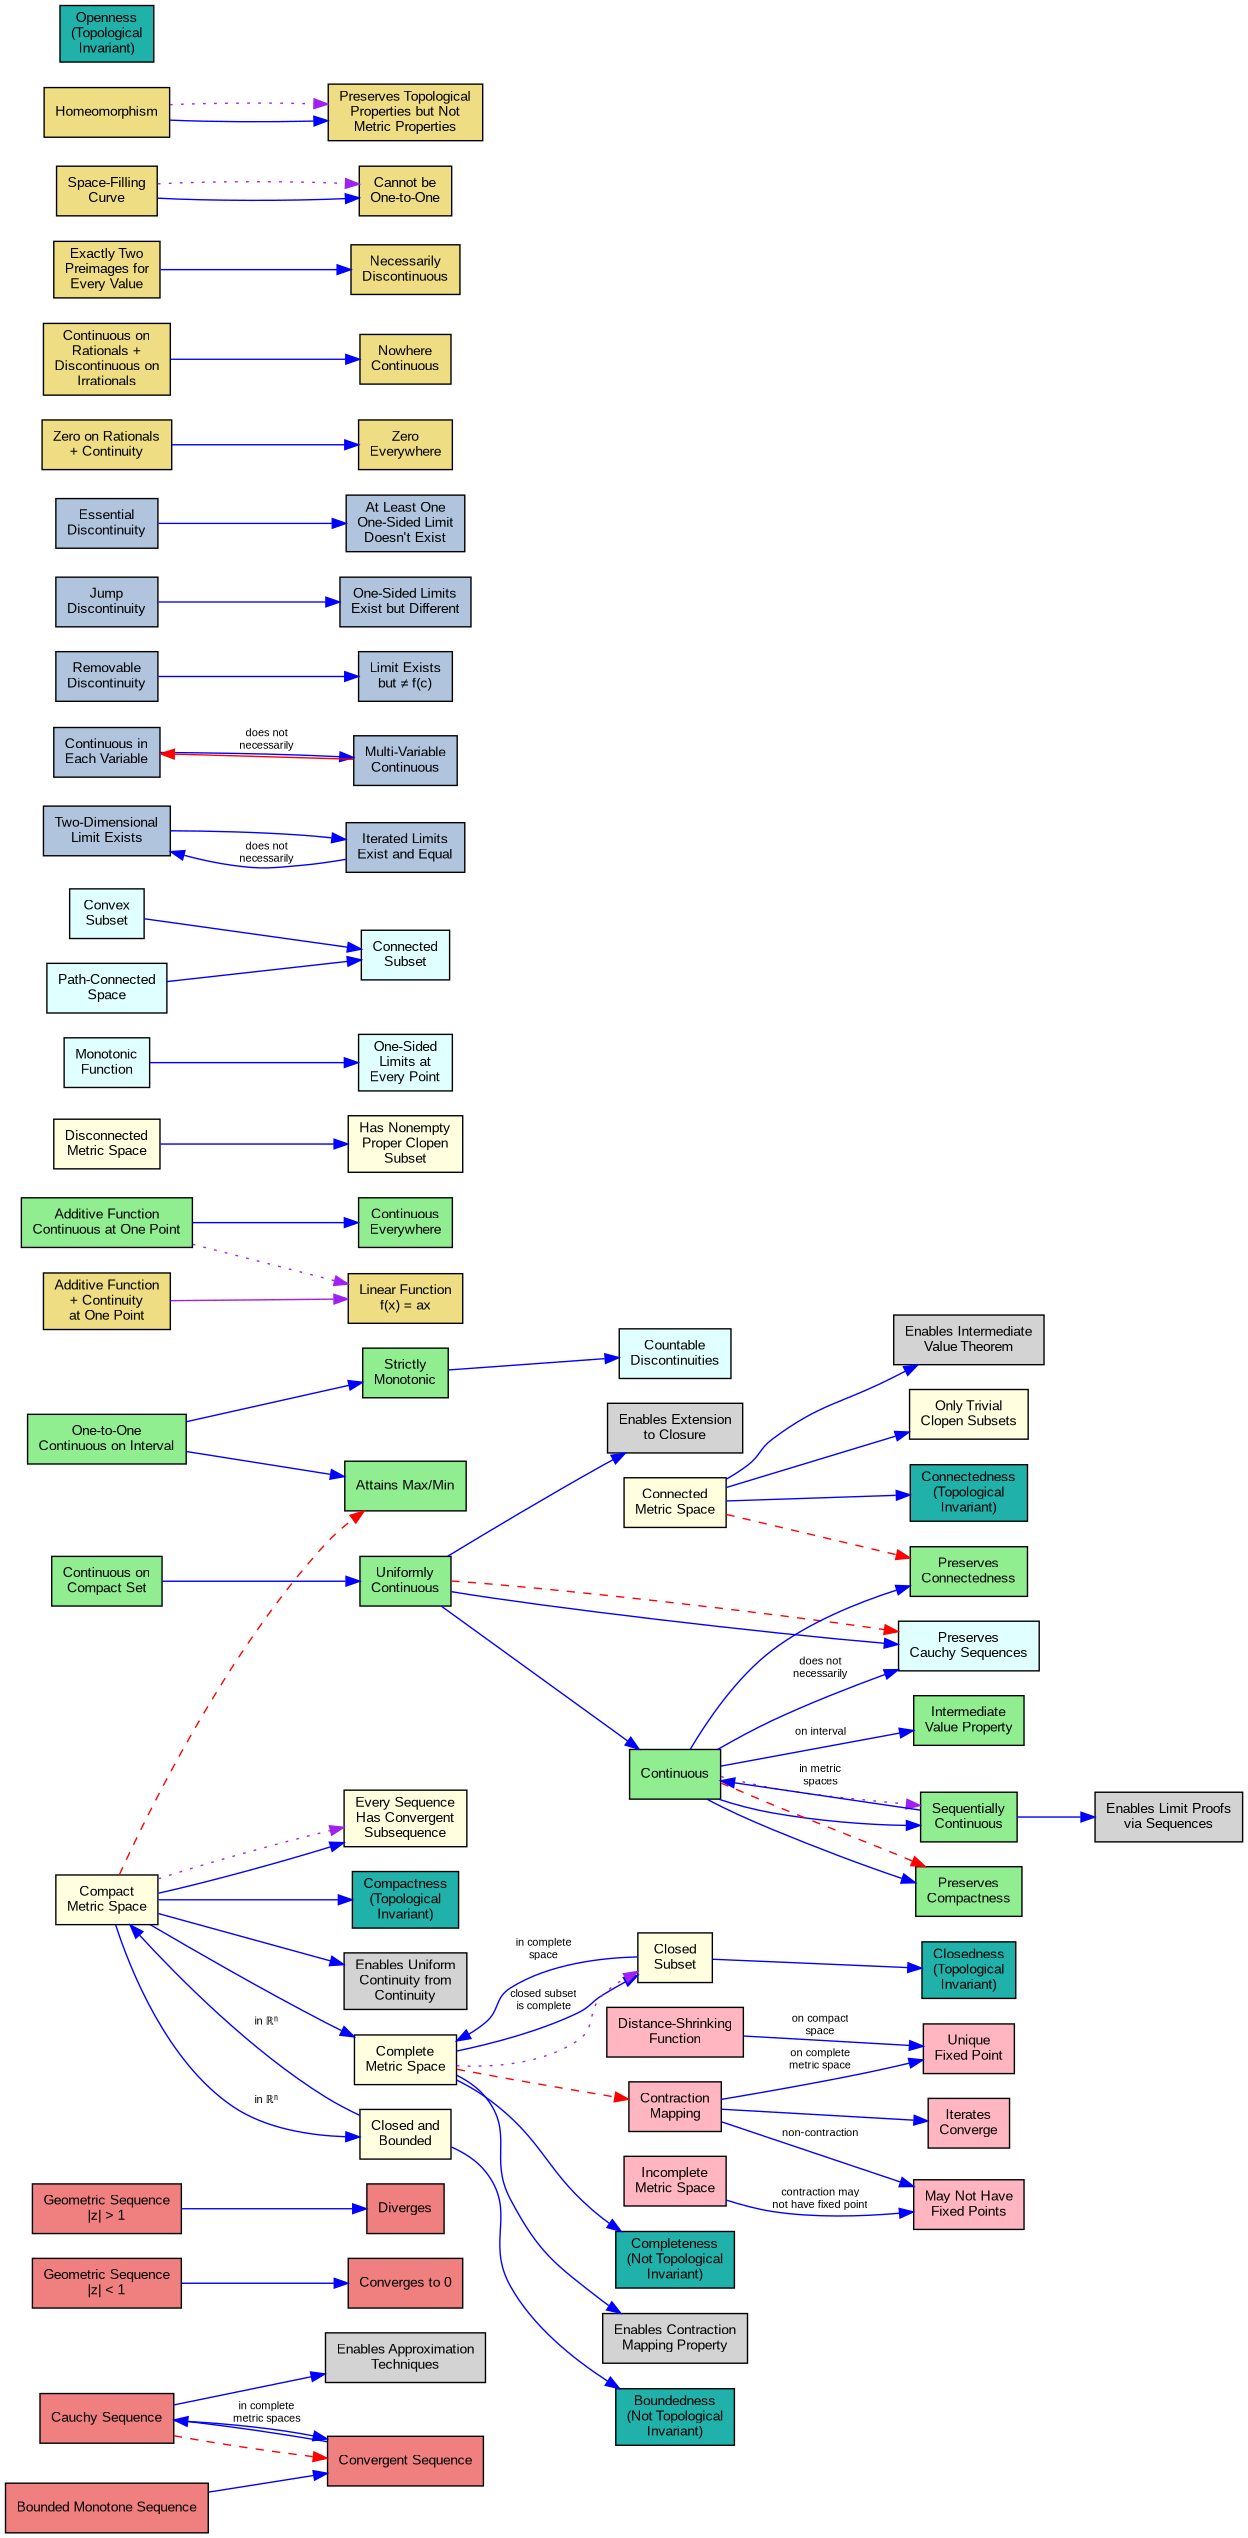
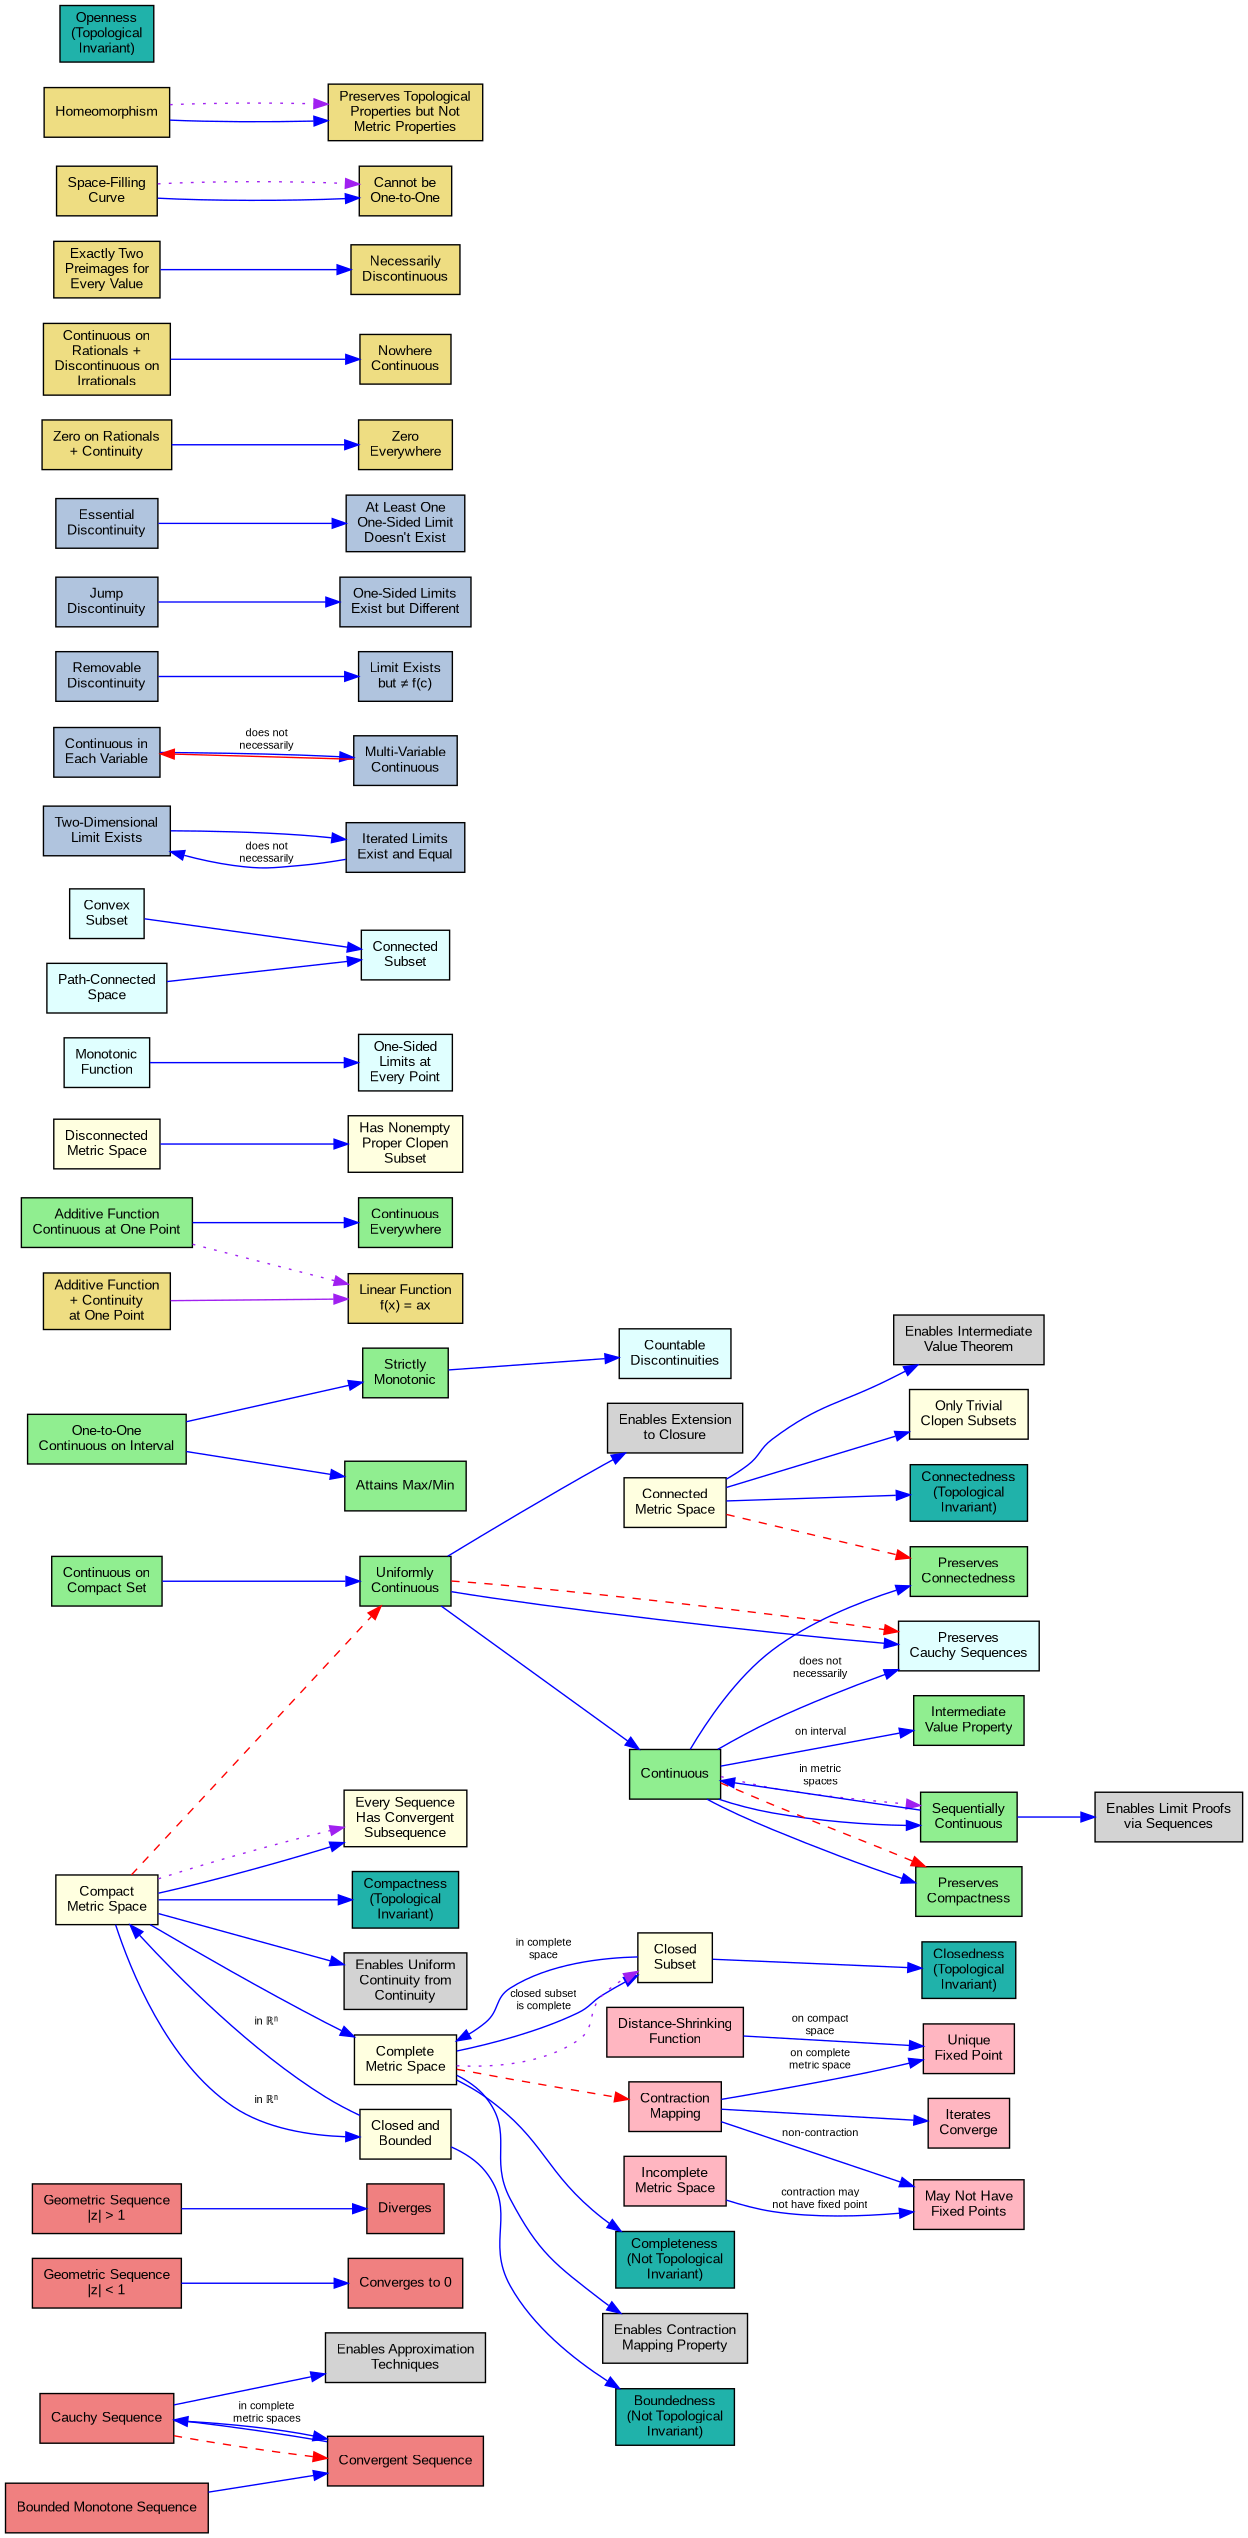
edge "Compact Metric Space" -> "Attains Max/Min": now "Compact Metric Space" -> "Uniformly Continuous"
